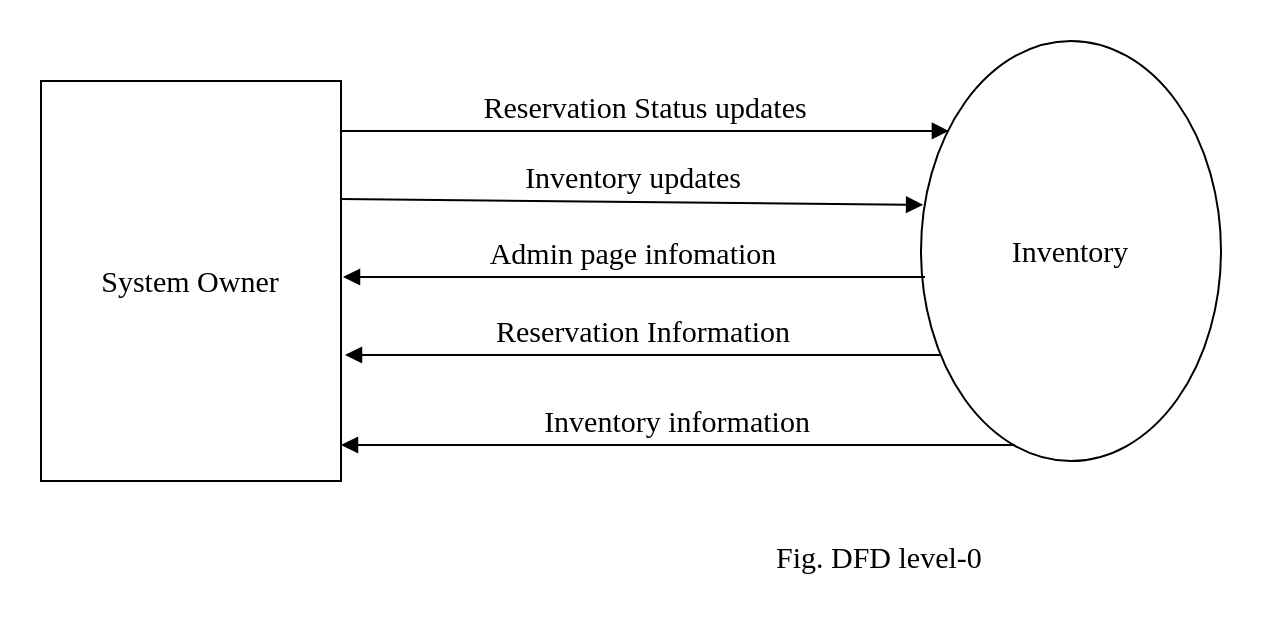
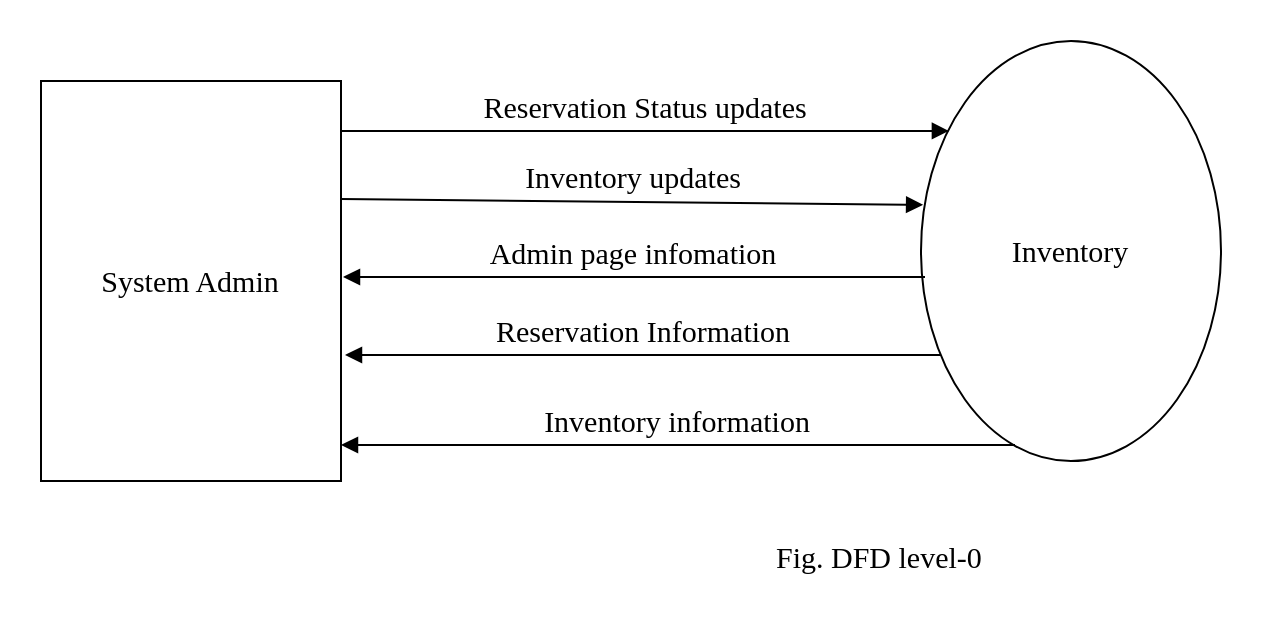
node "System Owner": label "System Owner" -> "System Admin"
